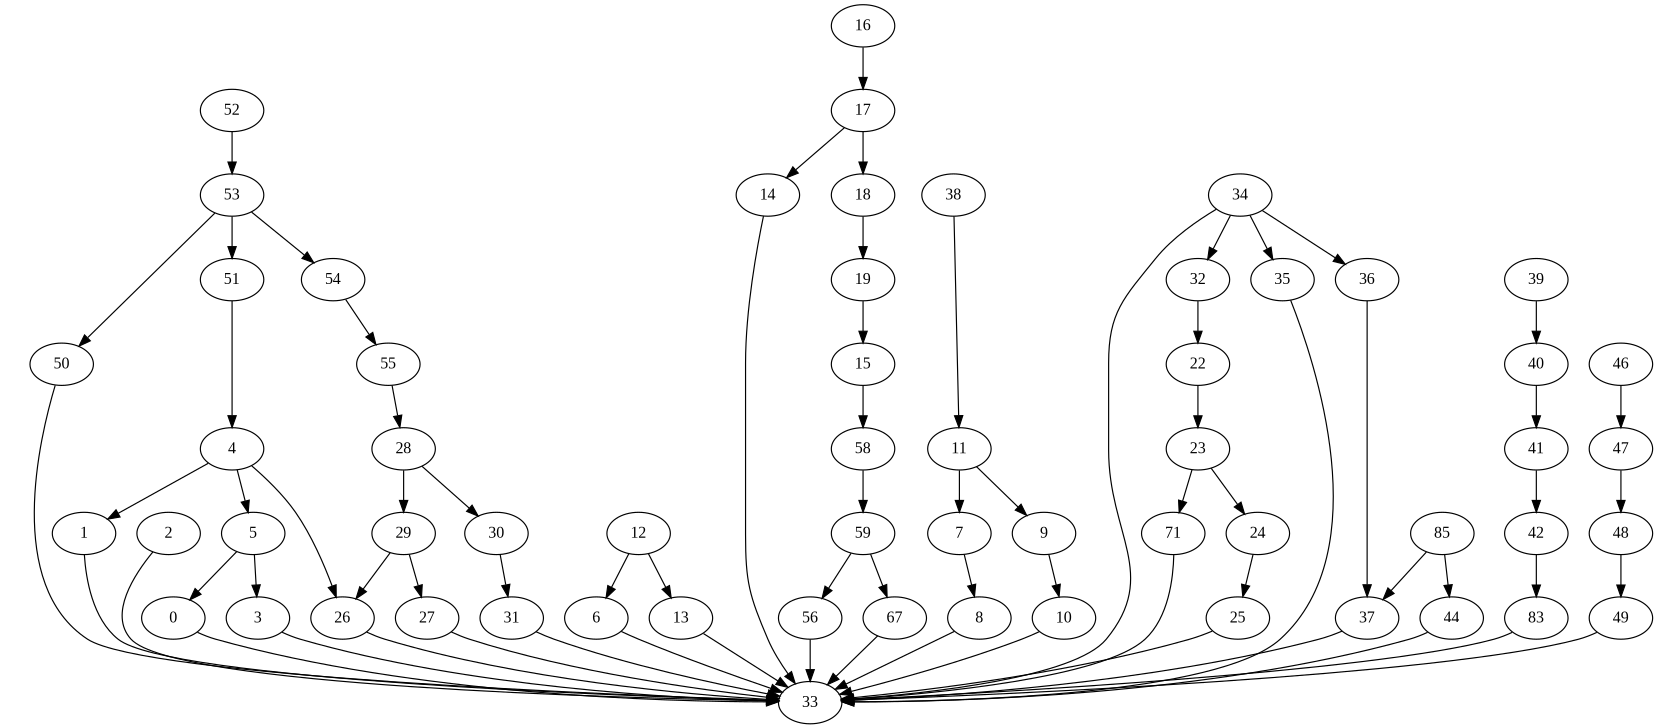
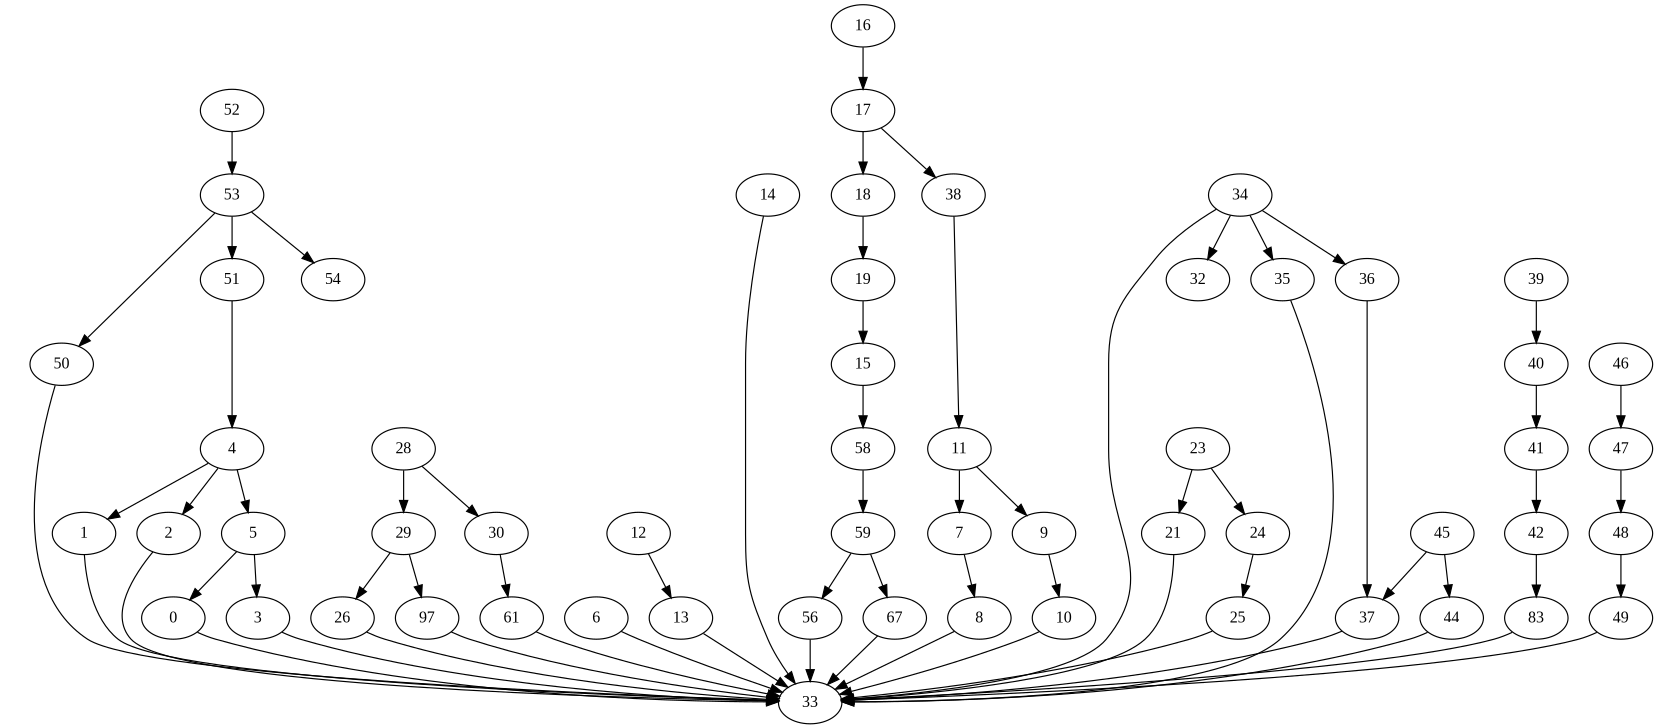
edge "17" -> "14": now "17" -> "38"
node "55": removed
node "22": removed
edge "4" -> "26": now "4" -> "2"
node "71": label "71" -> "21"
node "85": label "85" -> "45"
edge "12" -> "6": removed
node "27": label "27" -> "97"
node "31": label "31" -> "61"
